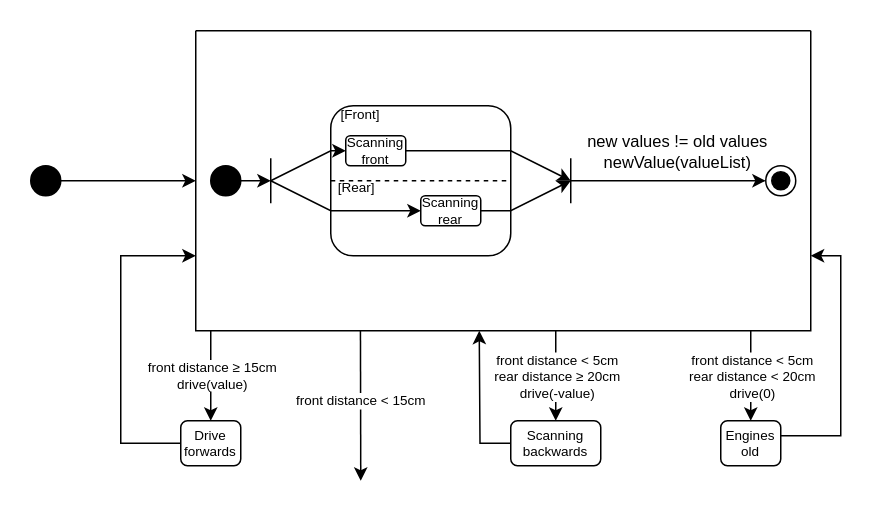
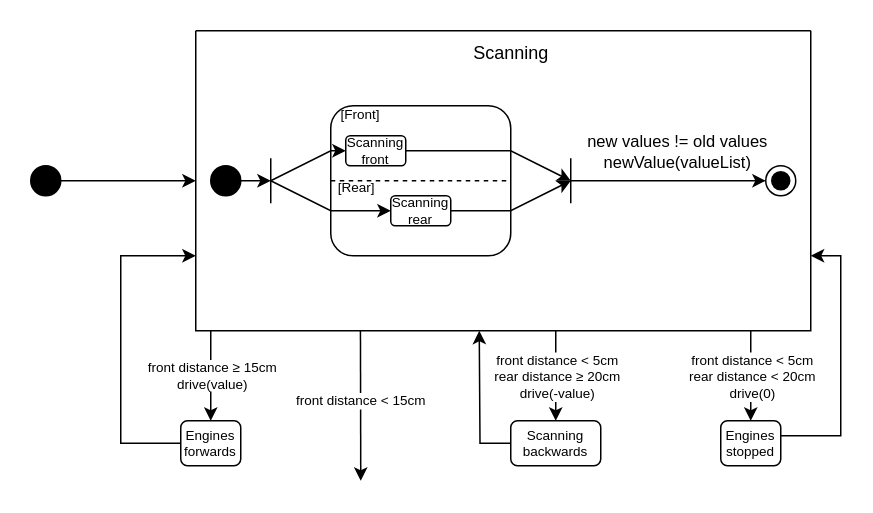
node "Scanning": added
node "Scanning rear": moved (451, 211) -> (421, 211)
node "Drive forwards": label "Drive forwards" -> "Engines forwards"
node "Engines old": label "Engines old" -> "Engines stopped"
